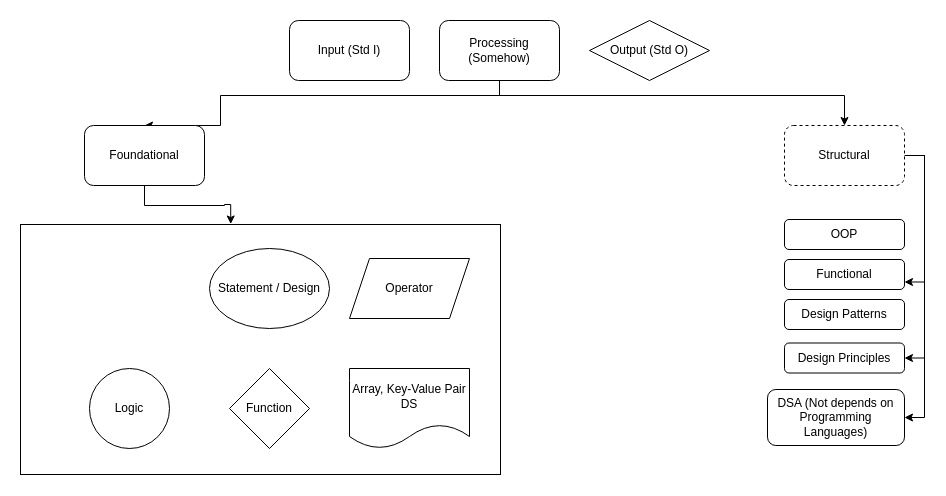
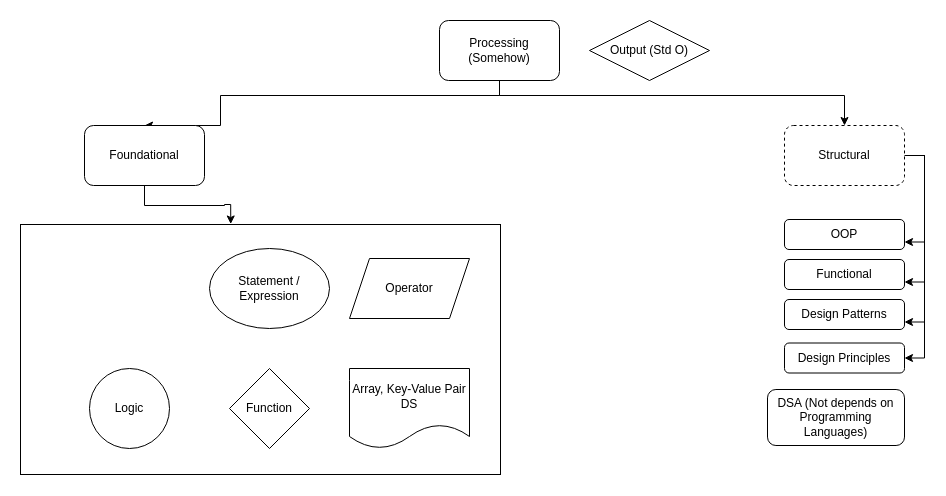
node "Input (Std I)": removed
edge "Structural" -> "OOP": added
node "Statement / Design": label "Statement / Design" -> "Statement / Expression"
edge "Structural" -> "Design Patterns": added
edge "Structural" -> "DSA (Not depends on Programming Languages)": removed
